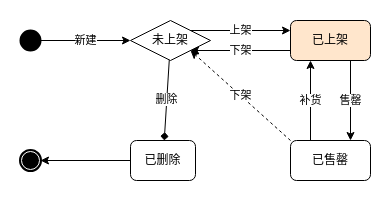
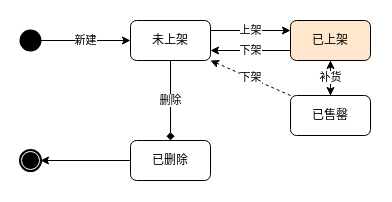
node "未上架": shape diamond -> rounded rectangle
node "已删除": size 65x40 -> 80x40
node "已售罄": moved (331, 161) -> (331, 116)
